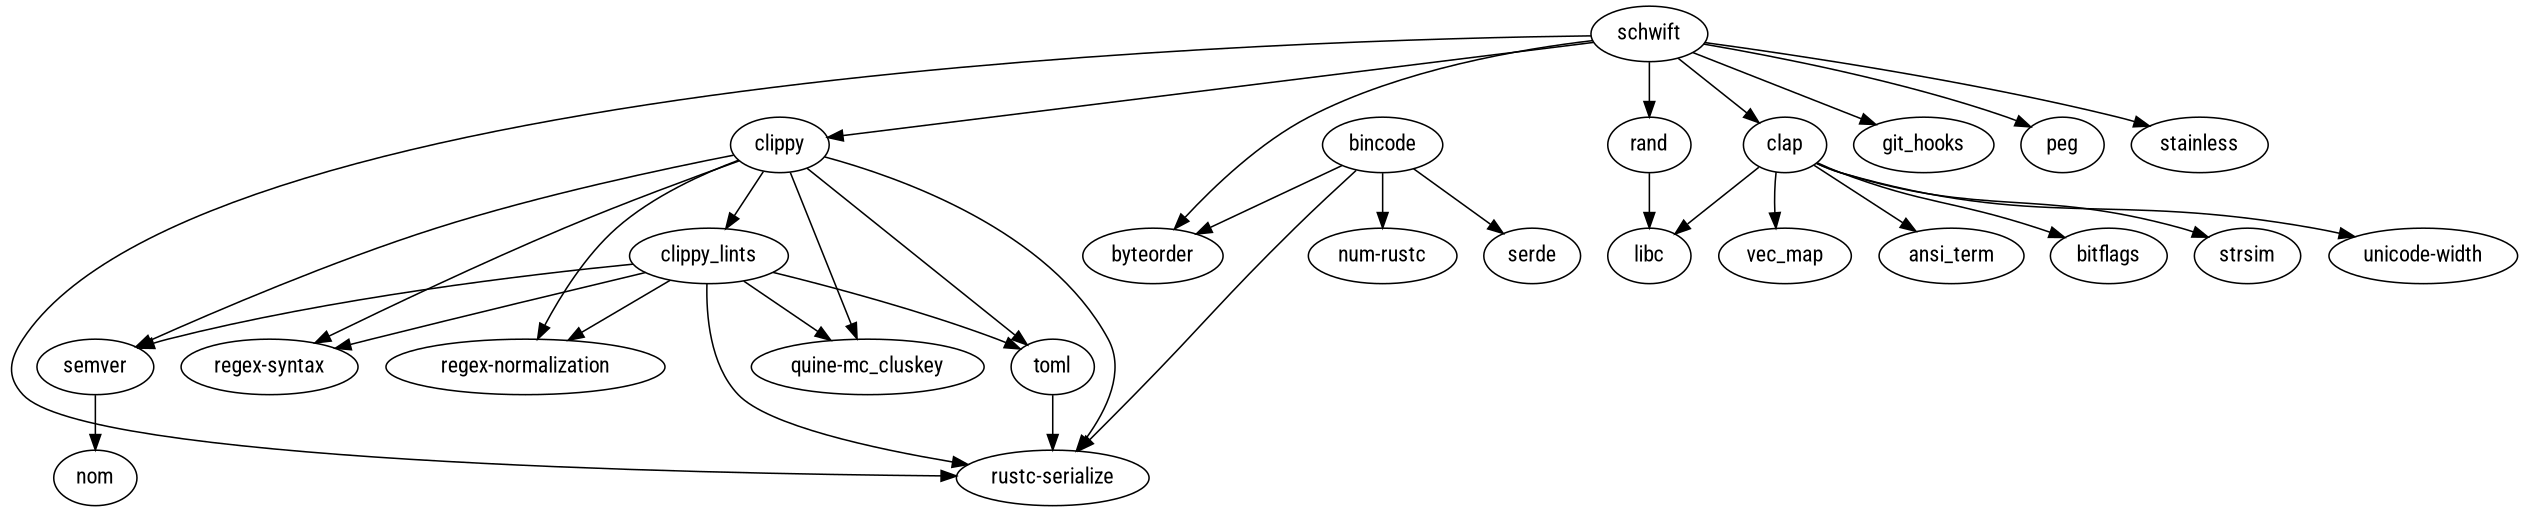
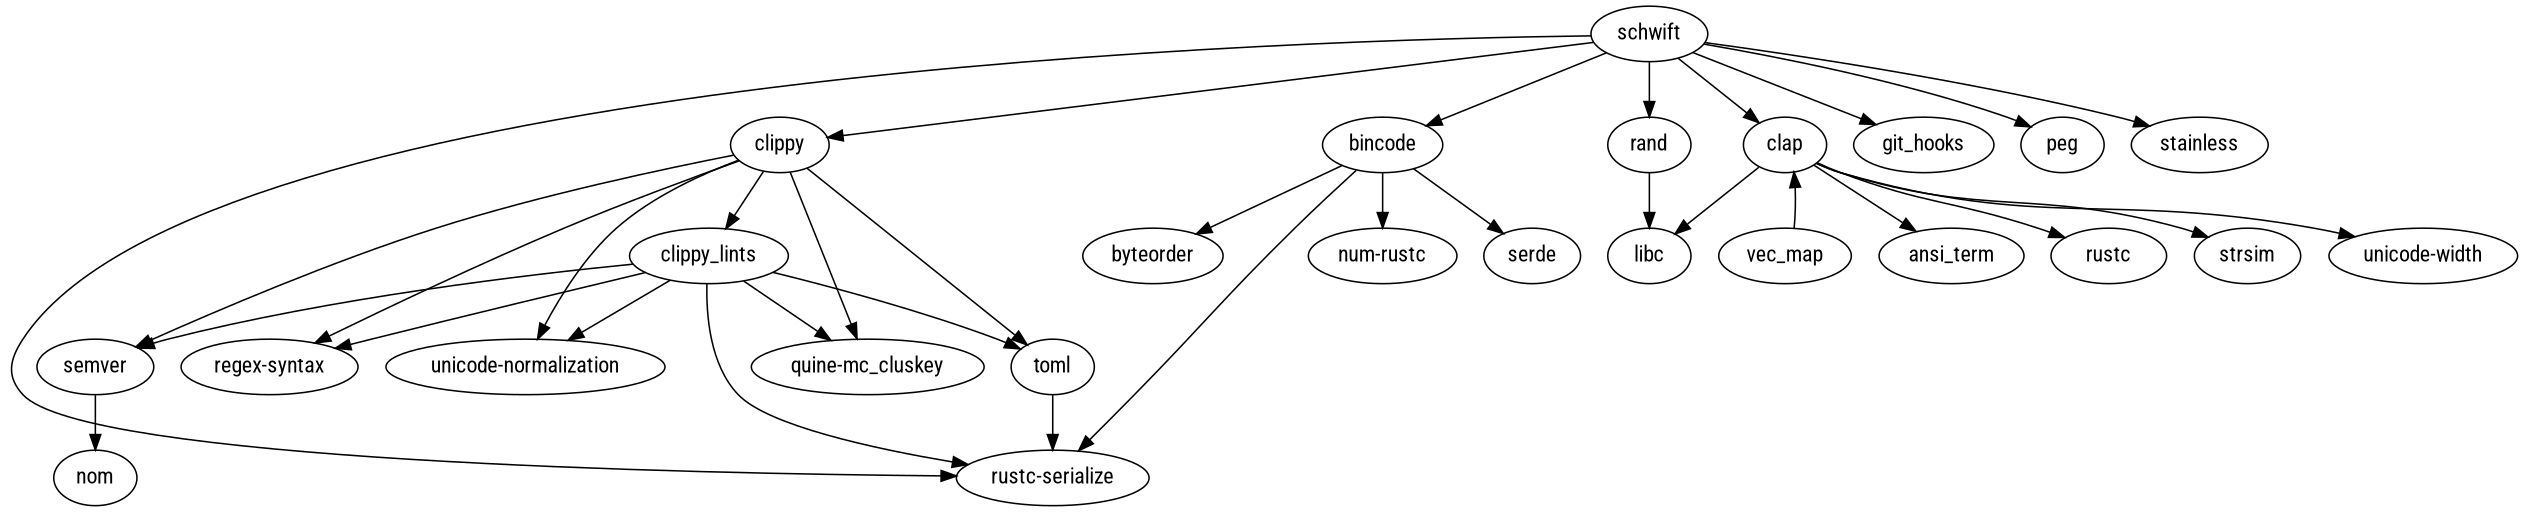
edge "schwift" -> "byteorder": now "schwift" -> "bincode"
edge "clap" -> "vec_map": reversed
edge "clippy" -> "rustc-serialize": removed
node "bitflags": label "bitflags" -> "rustc"
node "regex-normalization": label "regex-normalization" -> "unicode-normalization"
